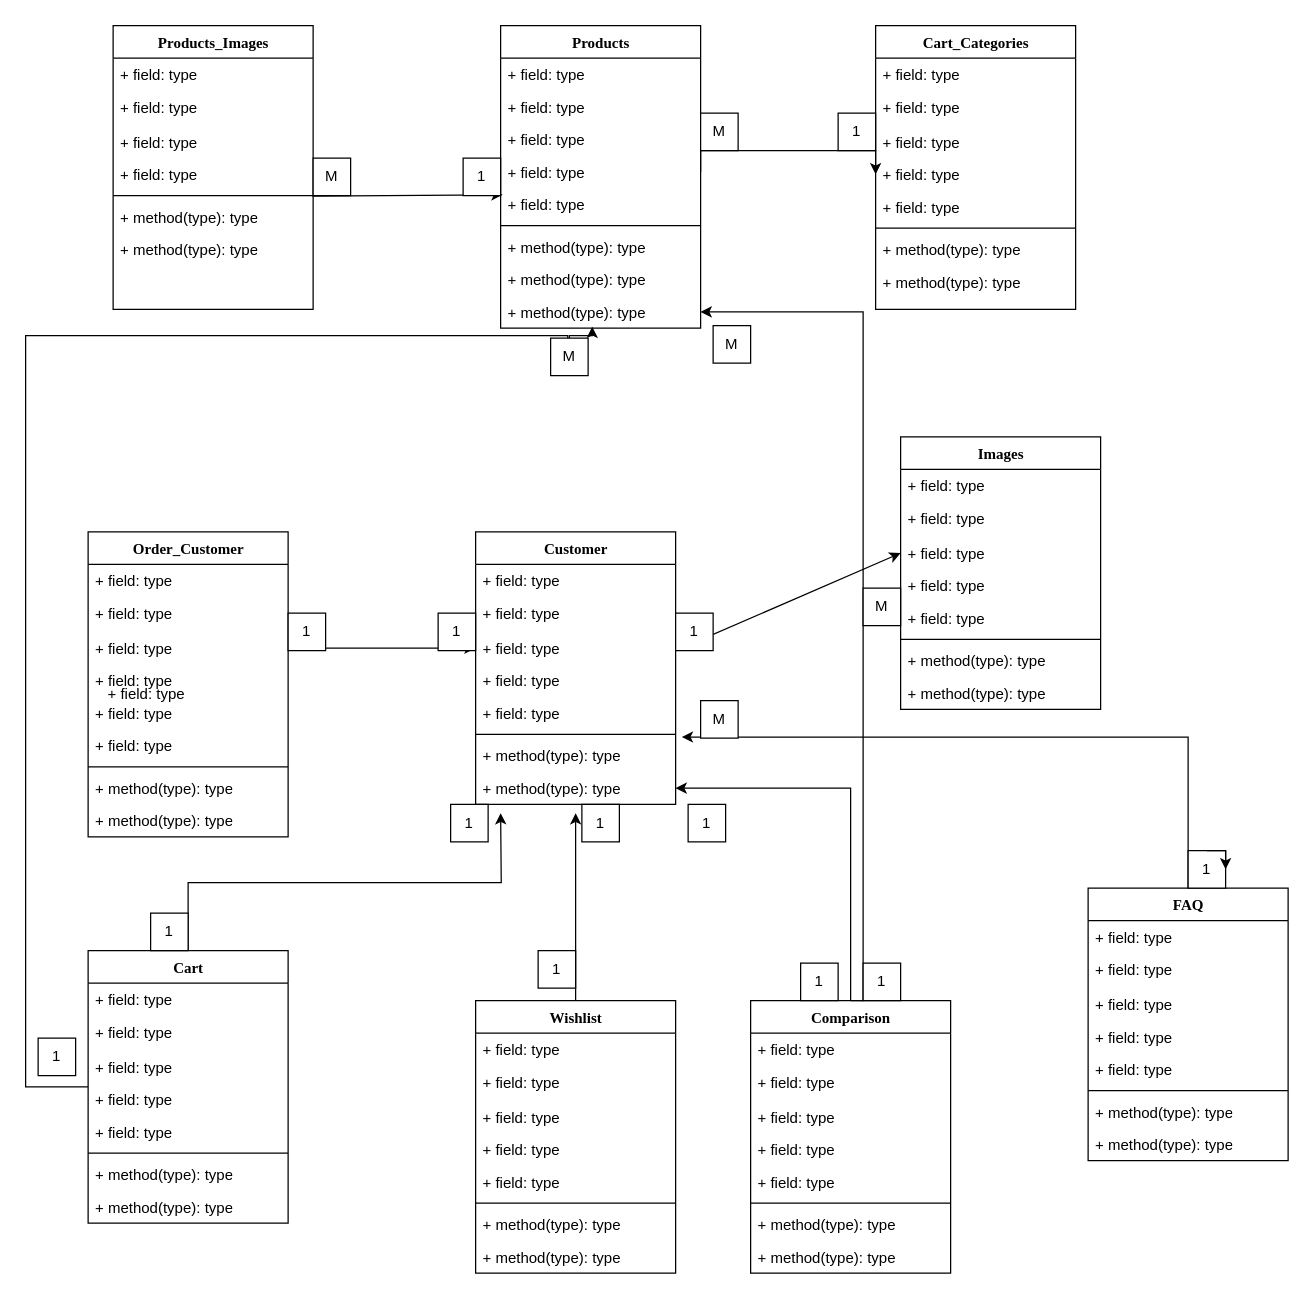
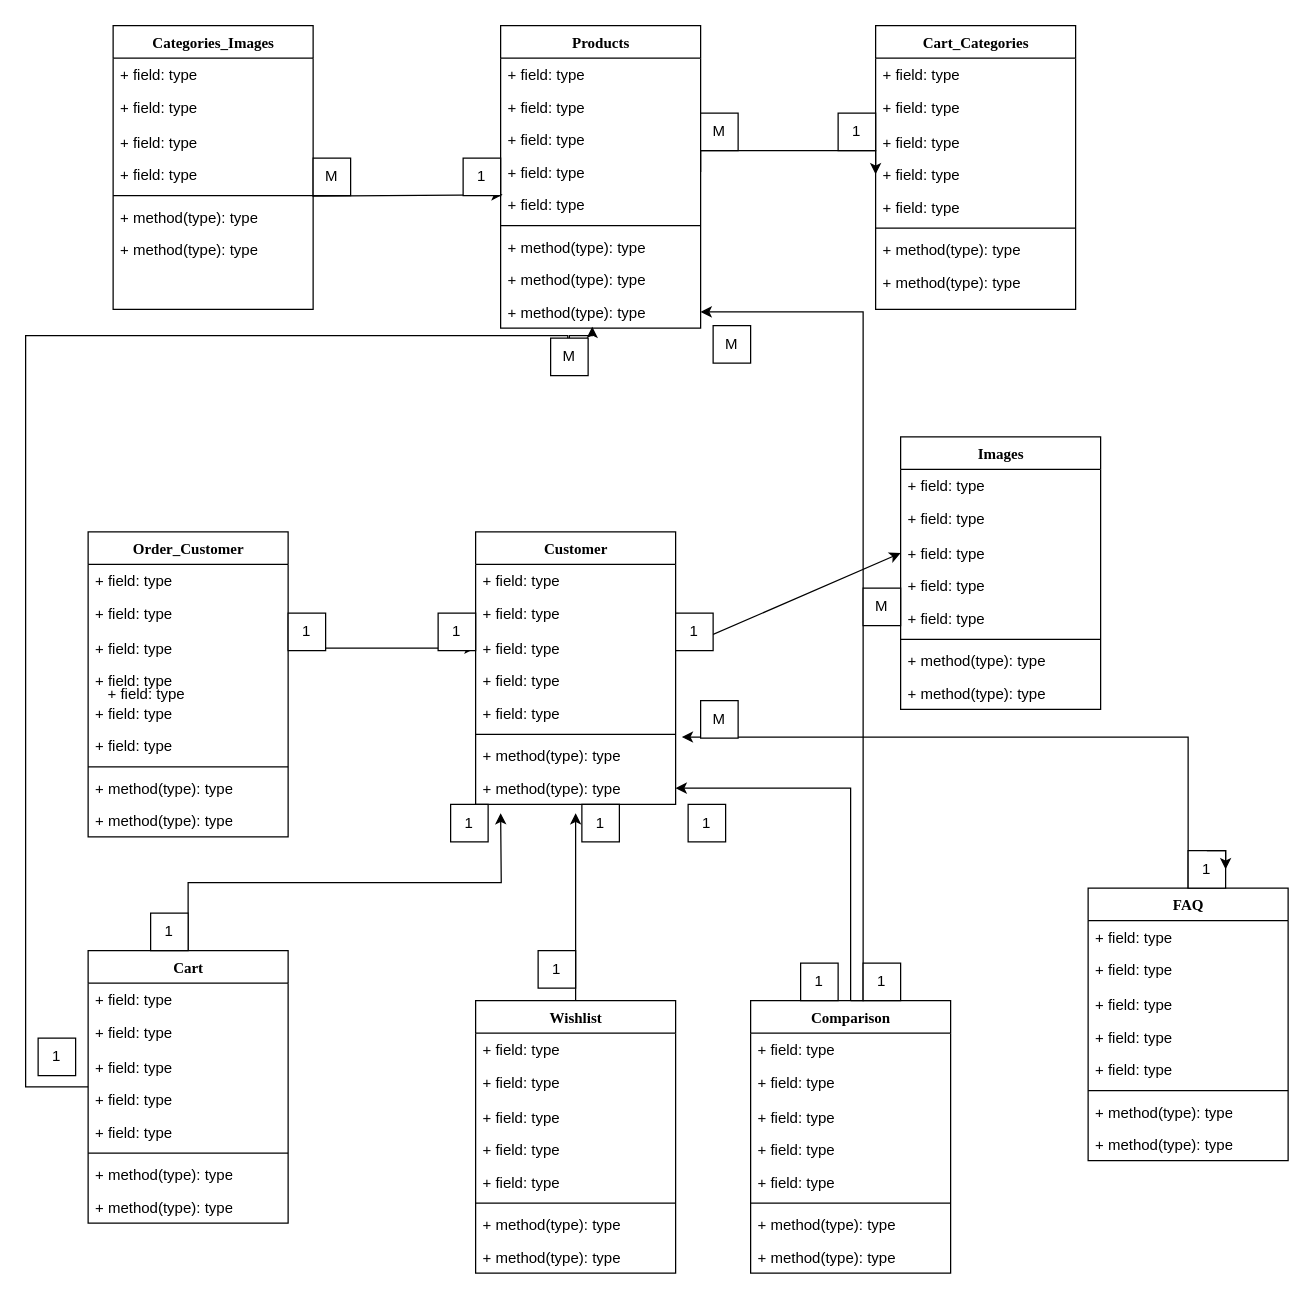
node "Products_Images": label "Products_Images" -> "Categories_Images"
